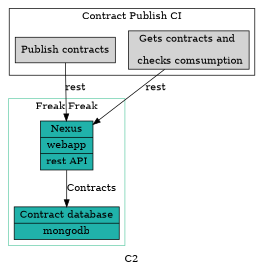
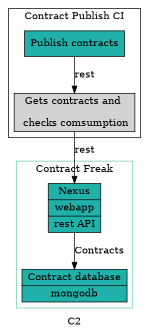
node "Publish contracts": fillcolor lightgrey -> lightseagreen
edge "Publish contracts" -> "Nexus": now "Publish contracts" -> "Gets contracts and checks comsumption"
cluster "Freak Freak": label "Freak Freak" -> "Contract Freak"
